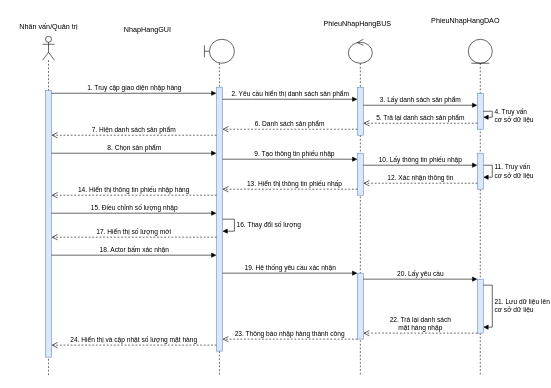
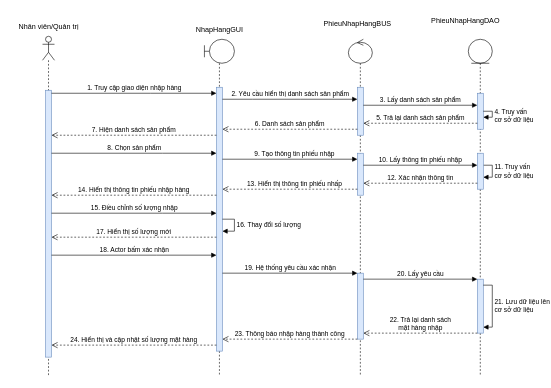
node "Nhân vấn/Quản trị": label "Nhân vấn/Quản trị" -> "Nhân viên/Quản trị"
node "NhapHangGUI": moved (147, 30) -> (219, 30)
